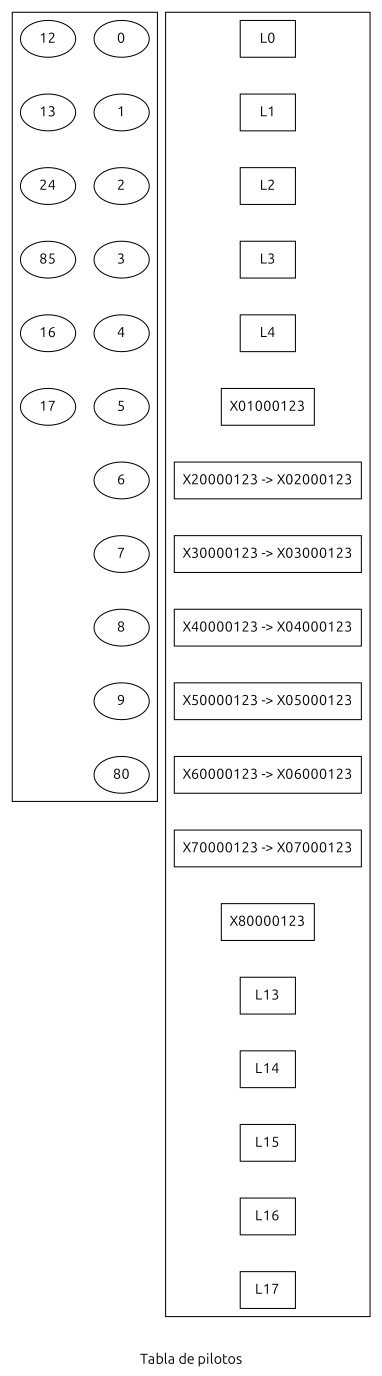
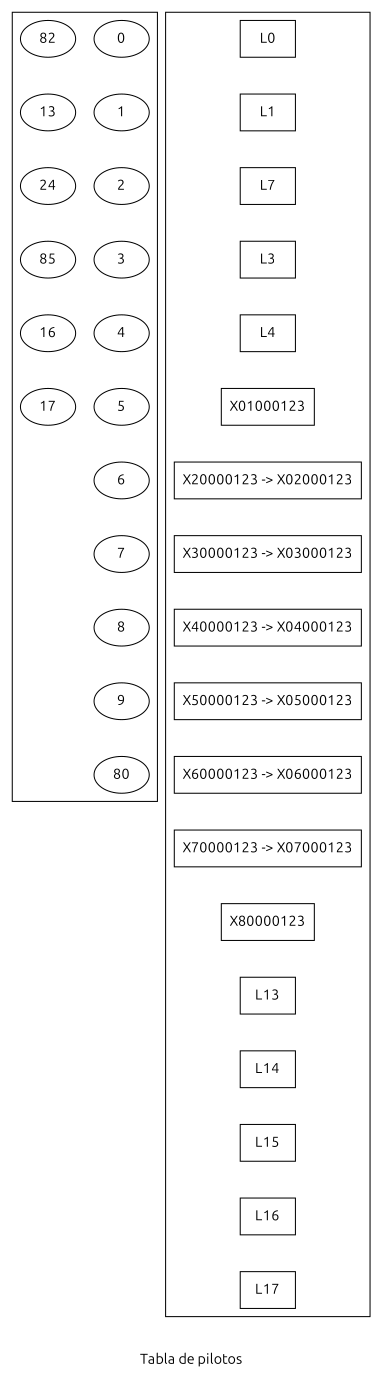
node "12": label "12" -> "82"
node "L2": label "L2" -> "L7"
